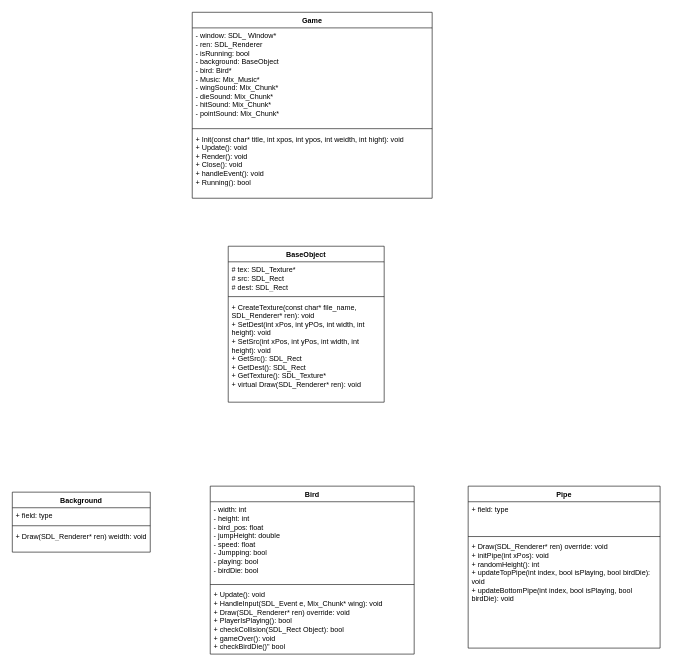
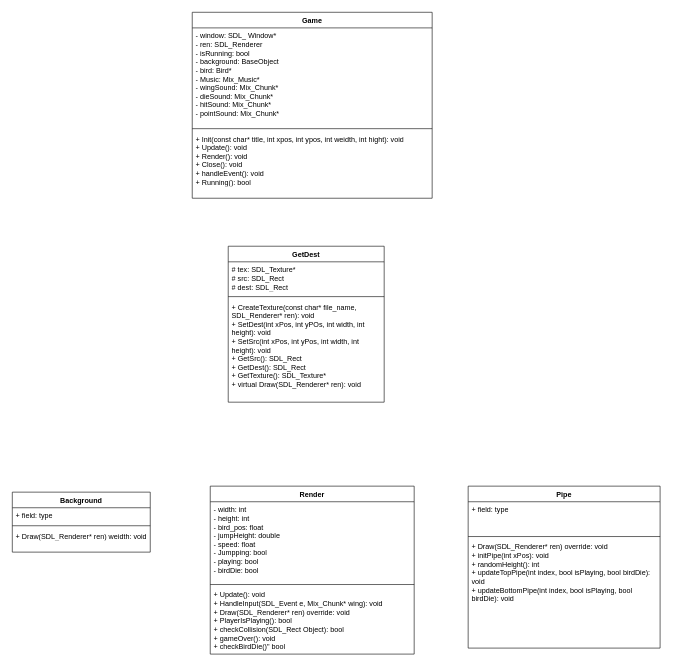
node "BaseObject": label "BaseObject" -> "GetDest"
node "Bird": label "Bird" -> "Render"
